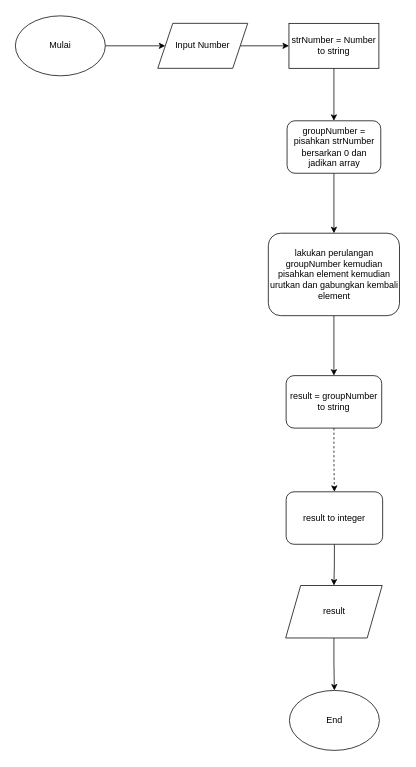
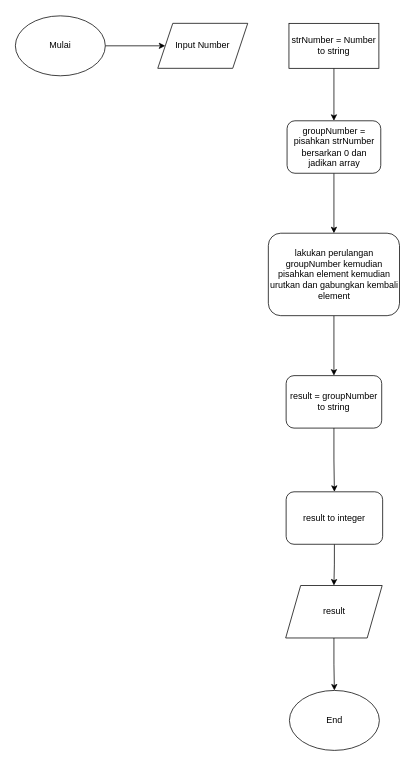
edge "Input Number" -> "strNumber = Number to string": removed
edge "result = groupNumber to string" -> "result to integer": style dashed -> solid
